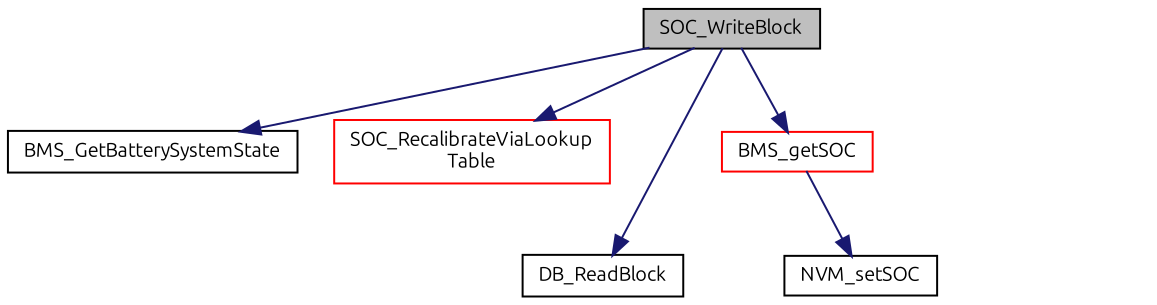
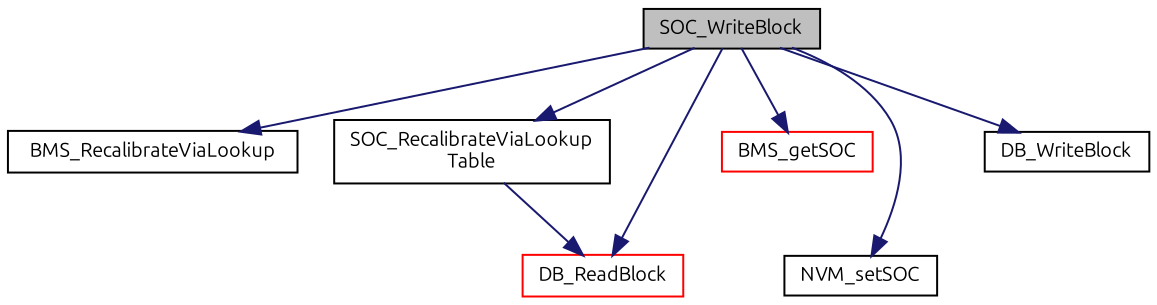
node "BMS_GetBatterySystemState": label "BMS_GetBatterySystemState" -> "BMS_RecalibrateViaLookup"
node "SOC_RecalibrateViaLookup Table": color red -> black
node "DB_WriteBlock": added
edge "BMS_getSOC" -> "NVM_setSOC": now "SOC_WriteBlock" -> "NVM_setSOC"
edge "SOC_RecalibrateViaLookup Table" -> "DB_ReadBlock": added
node "DB_ReadBlock": color black -> red
